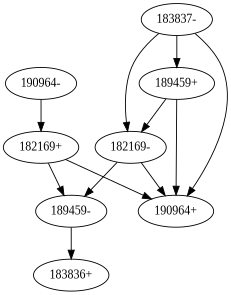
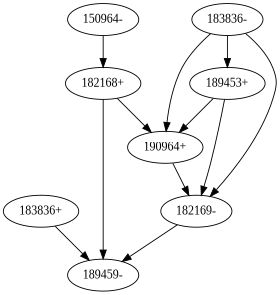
node "183837-": label "183837-" -> "183836-"
node "190964-": label "190964-" -> "150964-"
node "189459+": label "189459+" -> "189453+"
node "182169+": label "182169+" -> "182168+"
edge "182169-" -> "190964+": reversed
edge "189459-" -> "183836+": reversed
